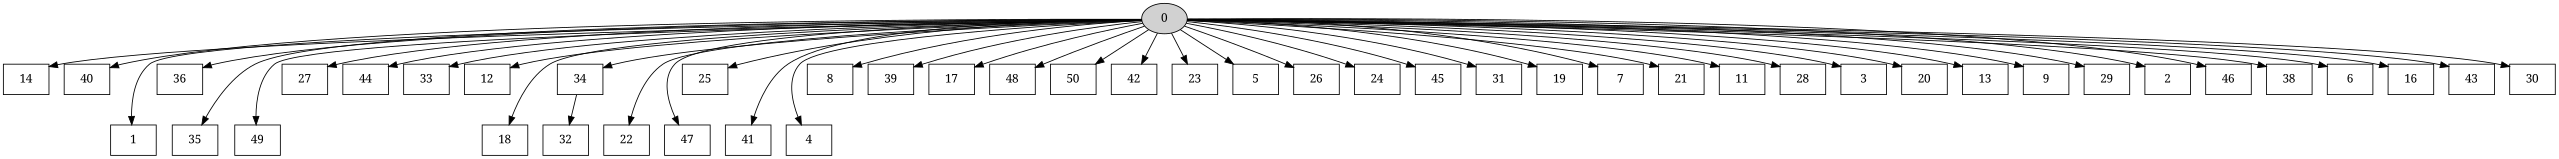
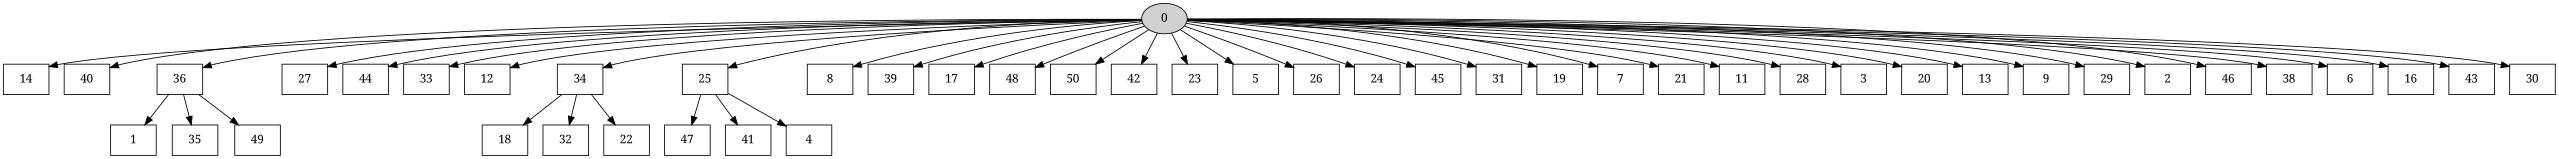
edge "0" -> "35": now "36" -> "35"
edge "0" -> "1": now "36" -> "1"
edge "0" -> "47": now "25" -> "47"
edge "0" -> "41": now "25" -> "41"
edge "0" -> "49": now "36" -> "49"
edge "0" -> "18": now "34" -> "18"
edge "0" -> "22": now "34" -> "22"
edge "0" -> "4": now "25" -> "4"
